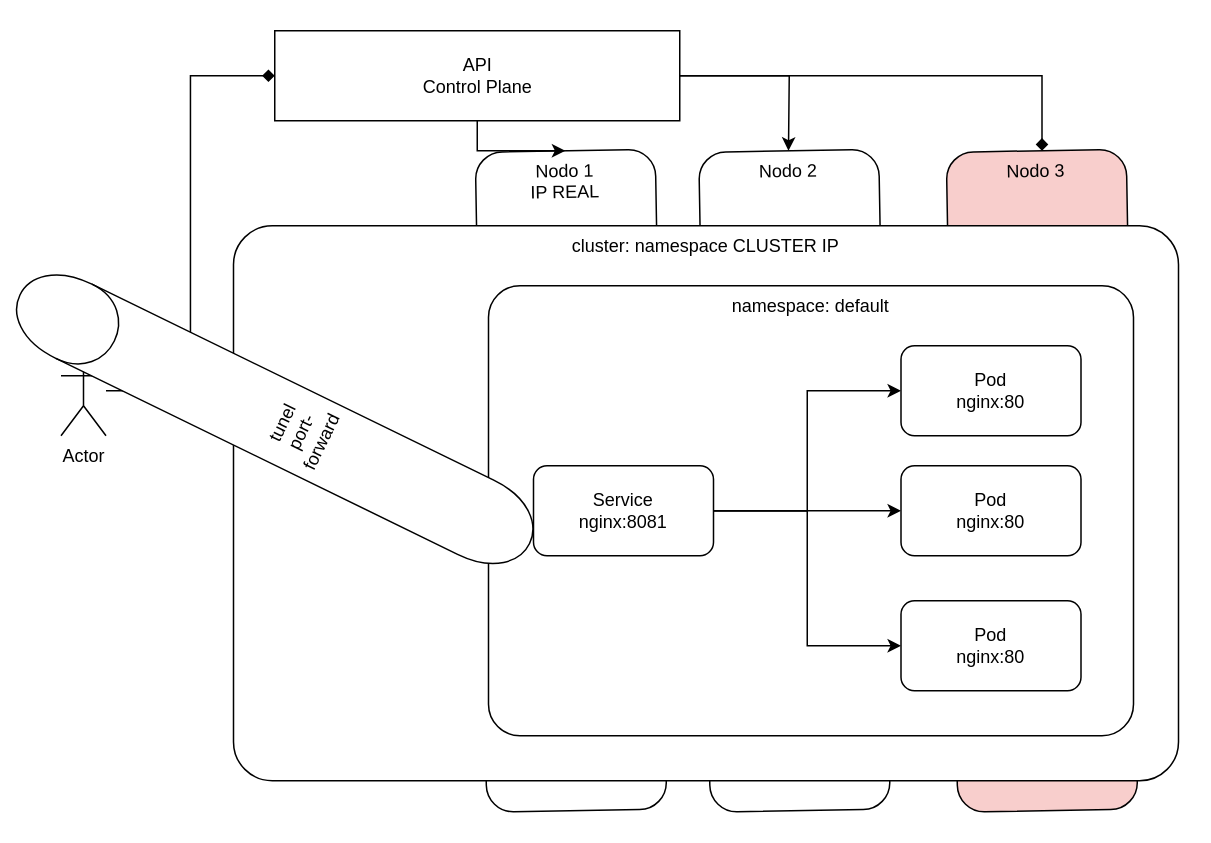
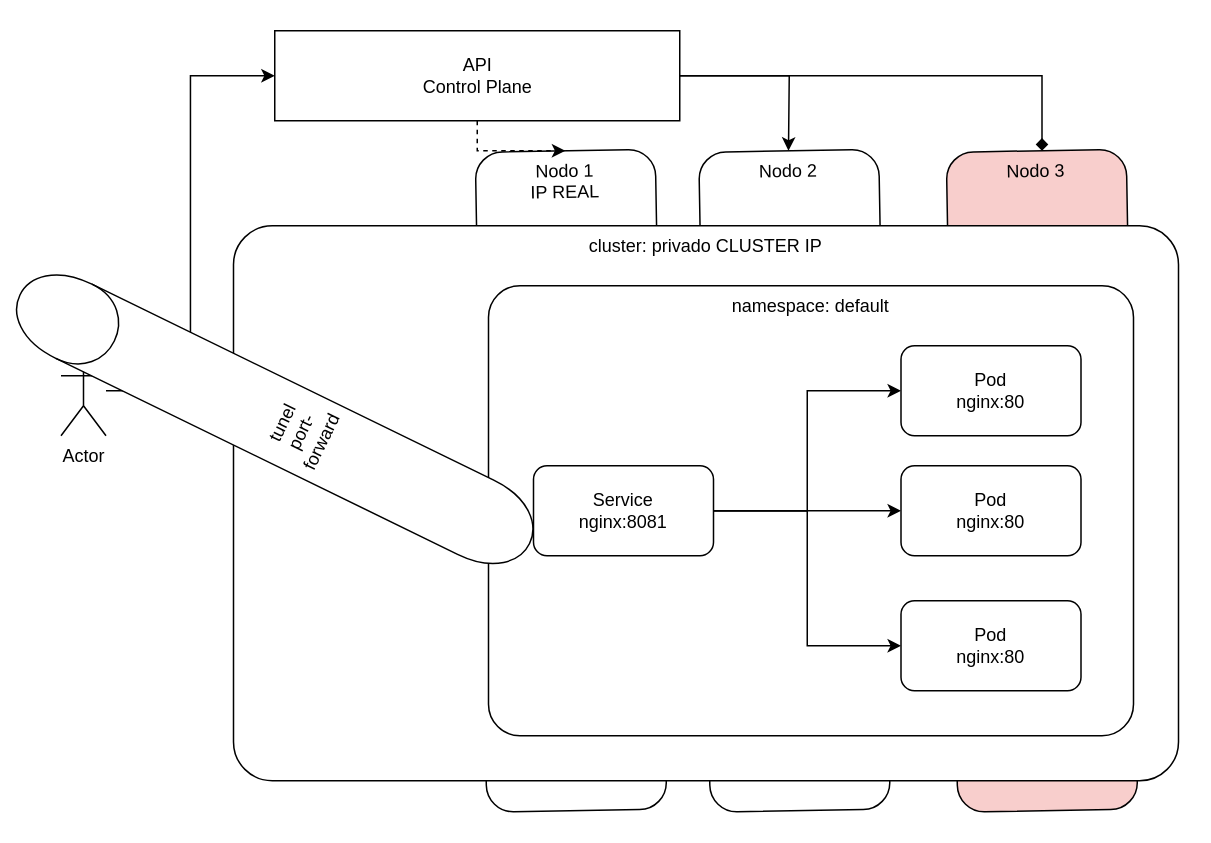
edge "Actor" -> "API Control Plane": arrowhead diamond -> classic
edge "API Control Plane" -> "Nodo 1 IP REAL": style solid -> dashed
node "cluster: namespace CLUSTER IP": label "cluster: namespace CLUSTER IP" -> "cluster: privado CLUSTER IP"
